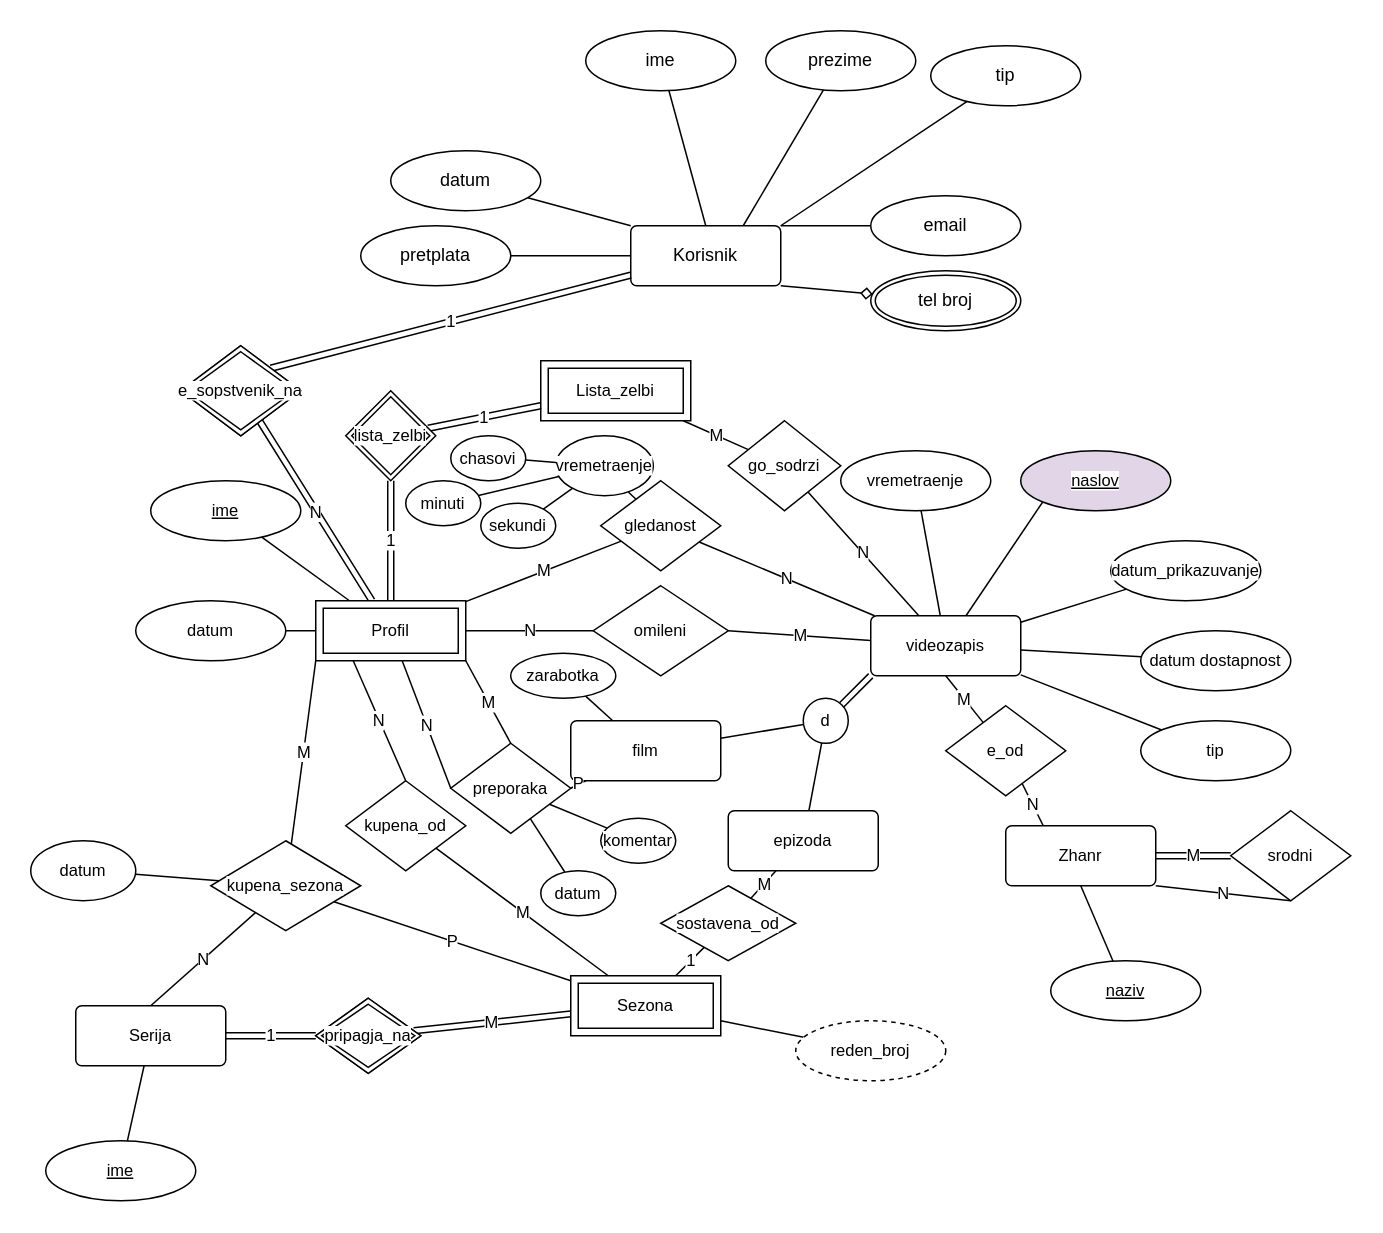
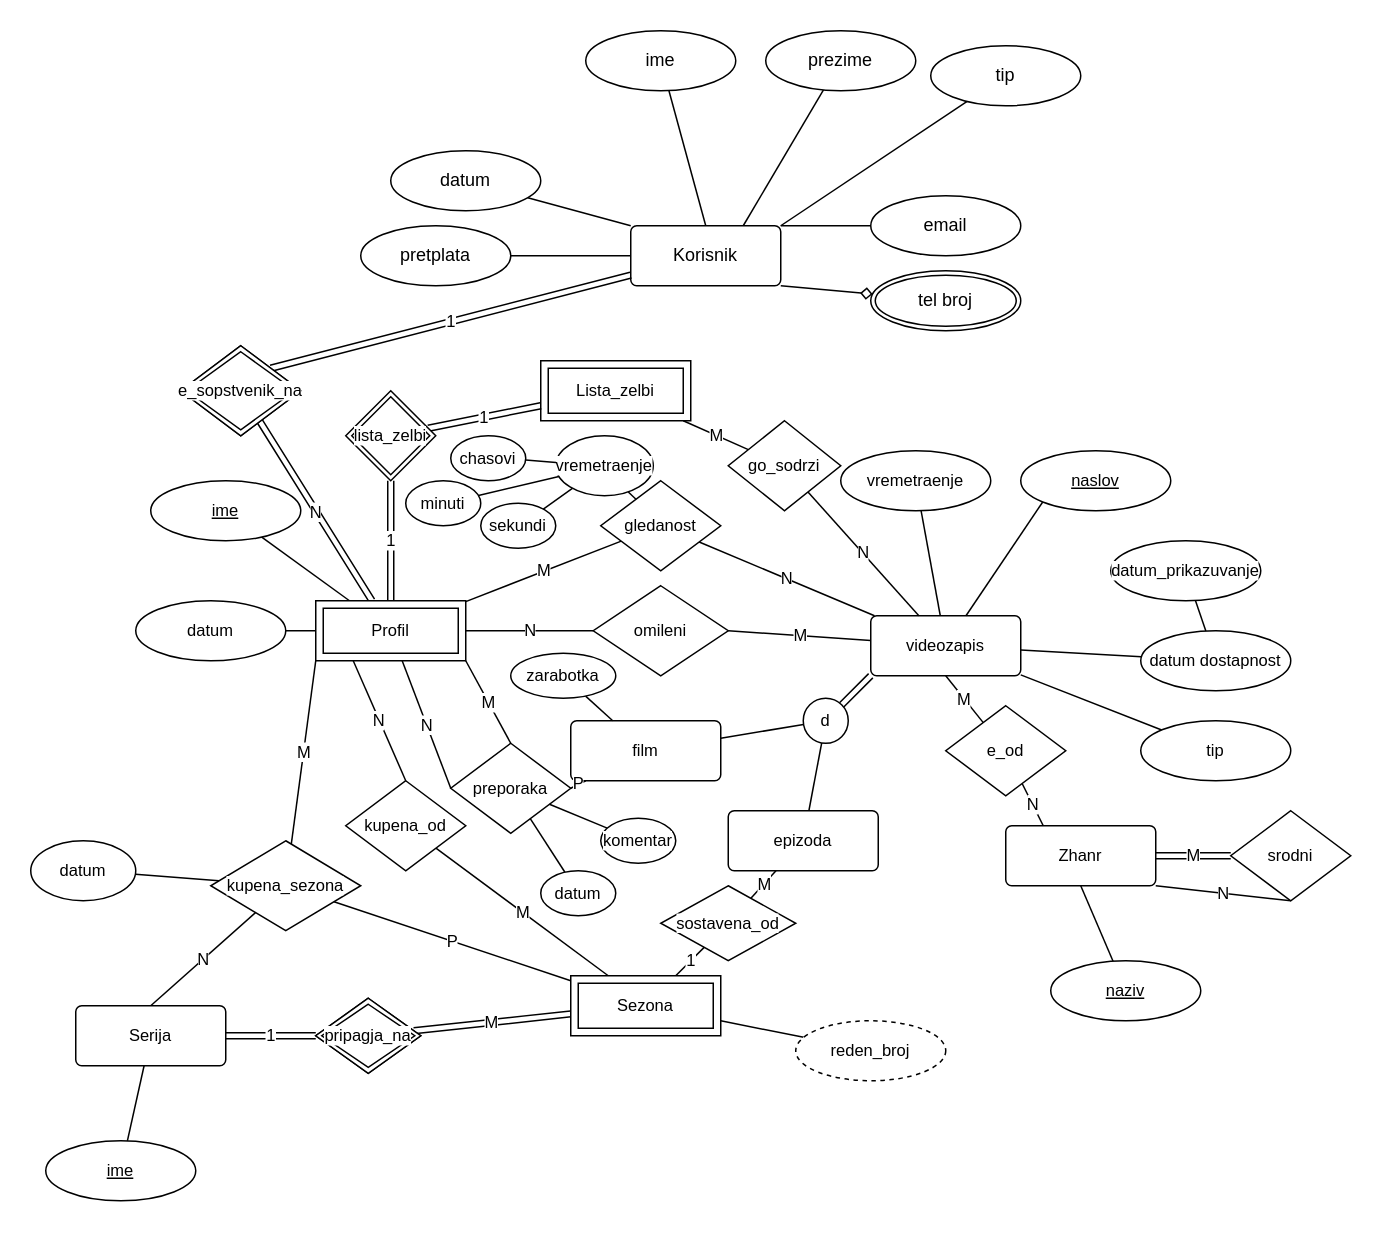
node "naslov": fillcolor #e1d5e7 -> #ffffff
edge "datum_prikazuvanje" -- "videozapis": now "datum_prikazuvanje" -- "datum dostapnost"
